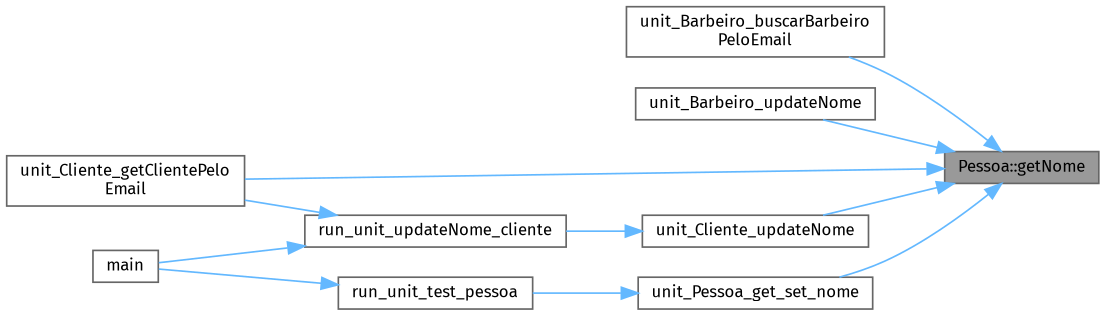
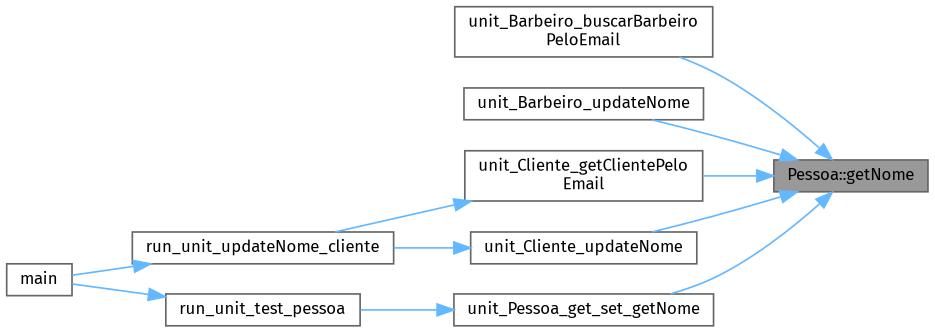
edge "unit_Cliente_getClientePelo Email" -> "run_unit_updateNome_cliente": reversed
node "unit_Pessoa_get_set_nome": label "unit_Pessoa_get_set_nome" -> "unit_Pessoa_get_set_getNome"
